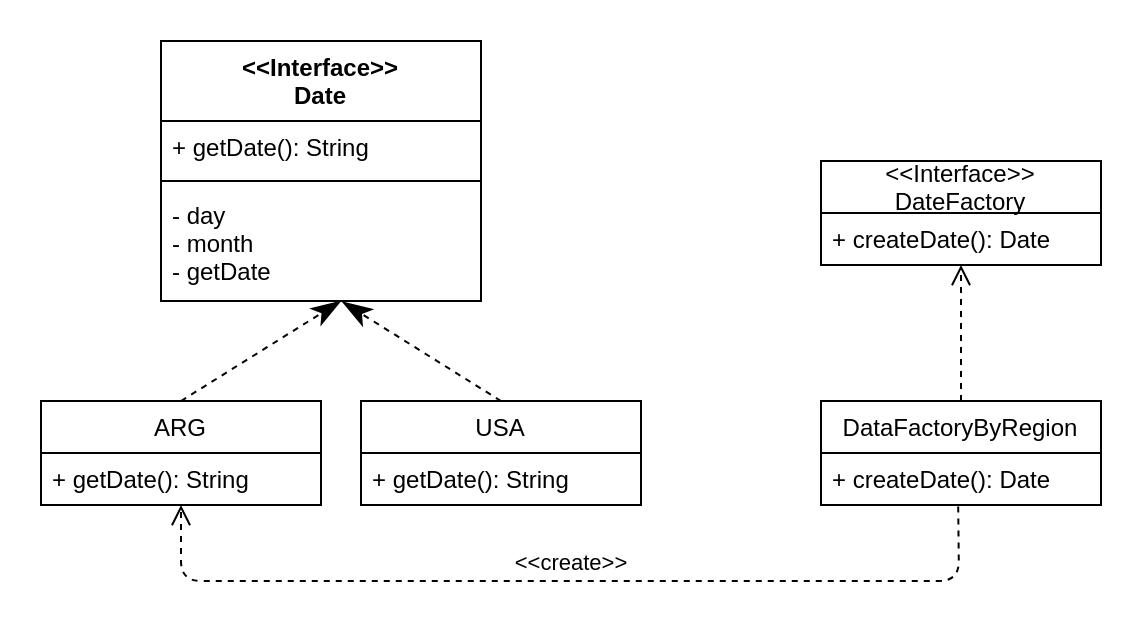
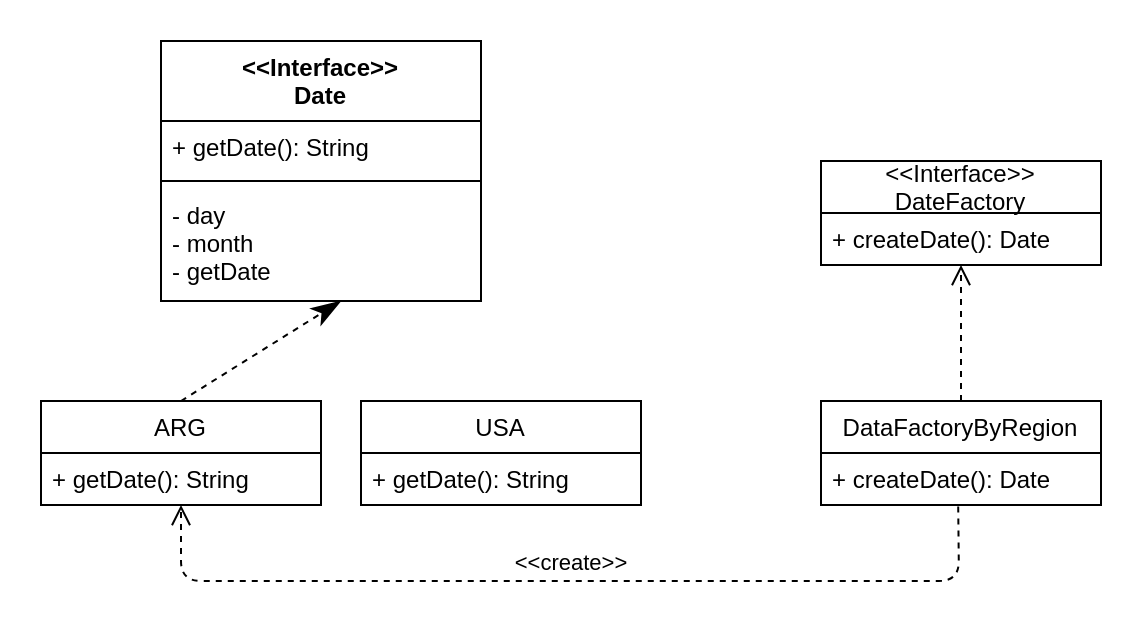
edge "USA" -> "- day - month - getDate": removed
